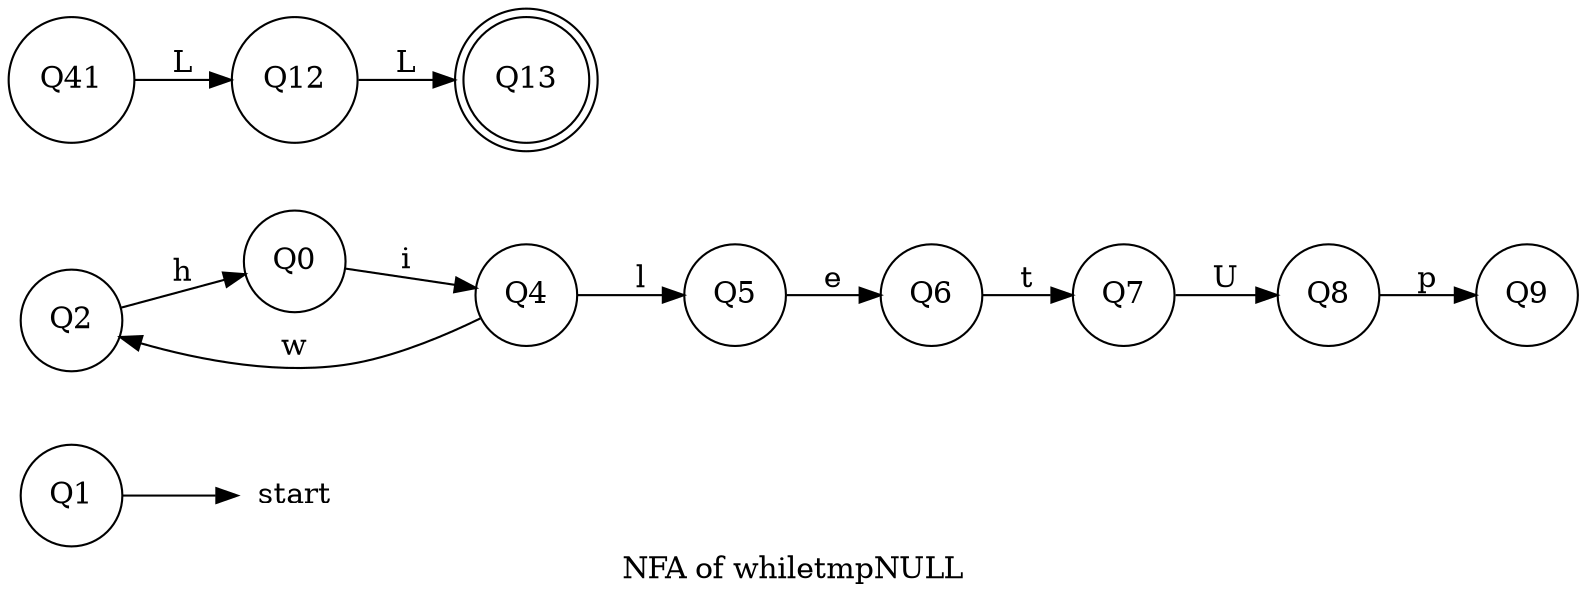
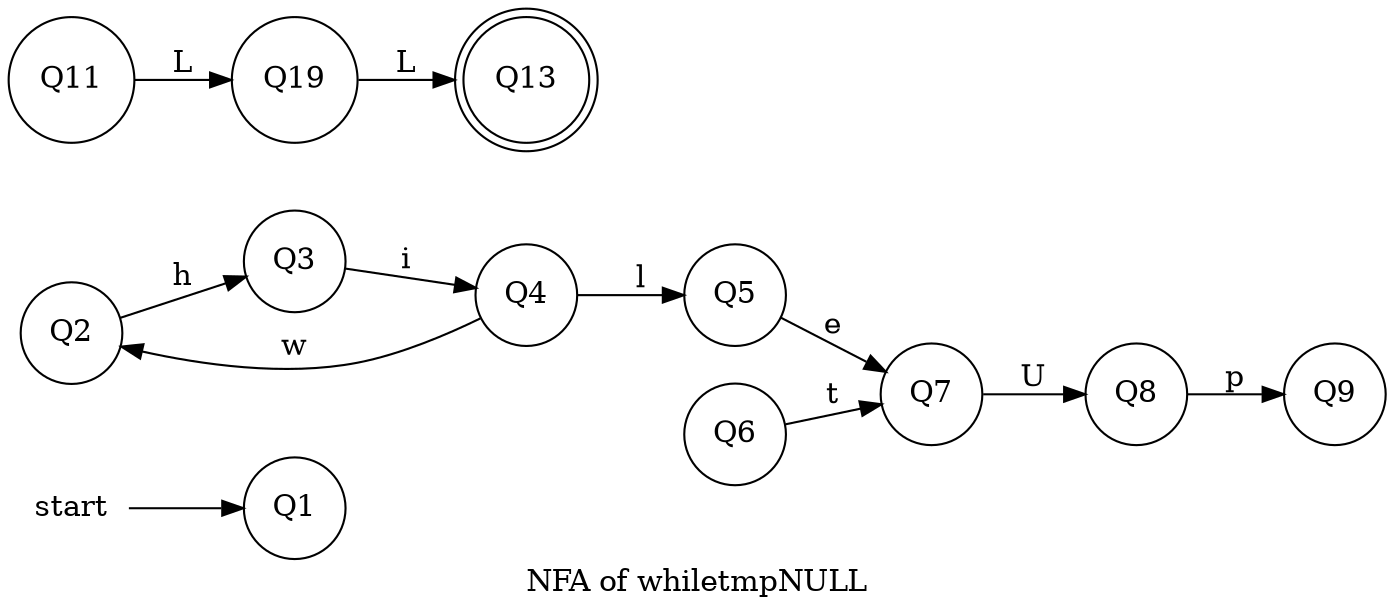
node "Q41": label "Q41" -> "Q11"
node "Q12": label "Q12" -> "Q19"
node "Q0": label "Q0" -> "Q3"
edge "Q5" -> "Q6": now "Q5" -> "Q7"
edge "Q1" -> "start": reversed
